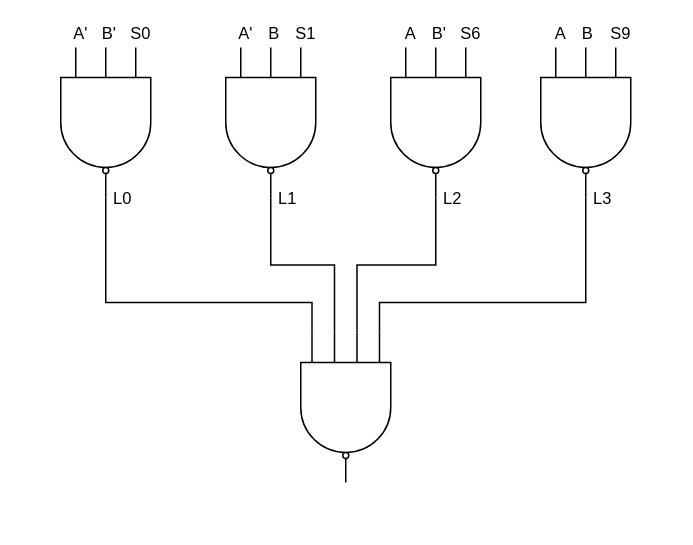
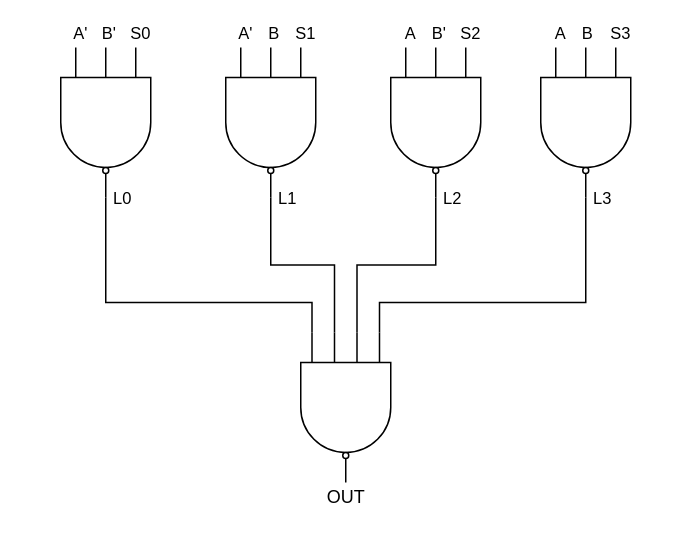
node "S6": label "S6" -> "S2"
node "S9": label "S9" -> "S3"
node "OUT": added
